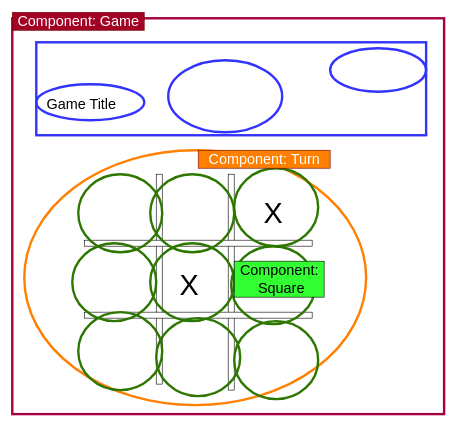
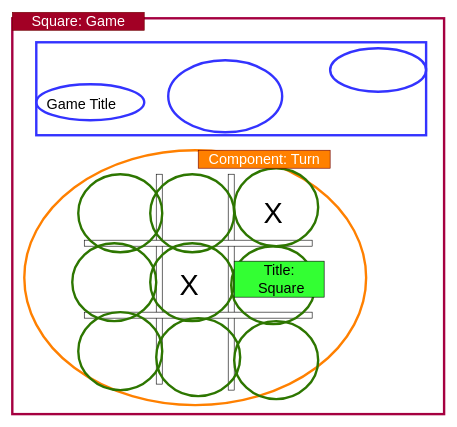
node "Component: Game": label "Component: Game" -> "Square: Game"
node "Component: Square": label "Component: Square" -> "Title: Square"
